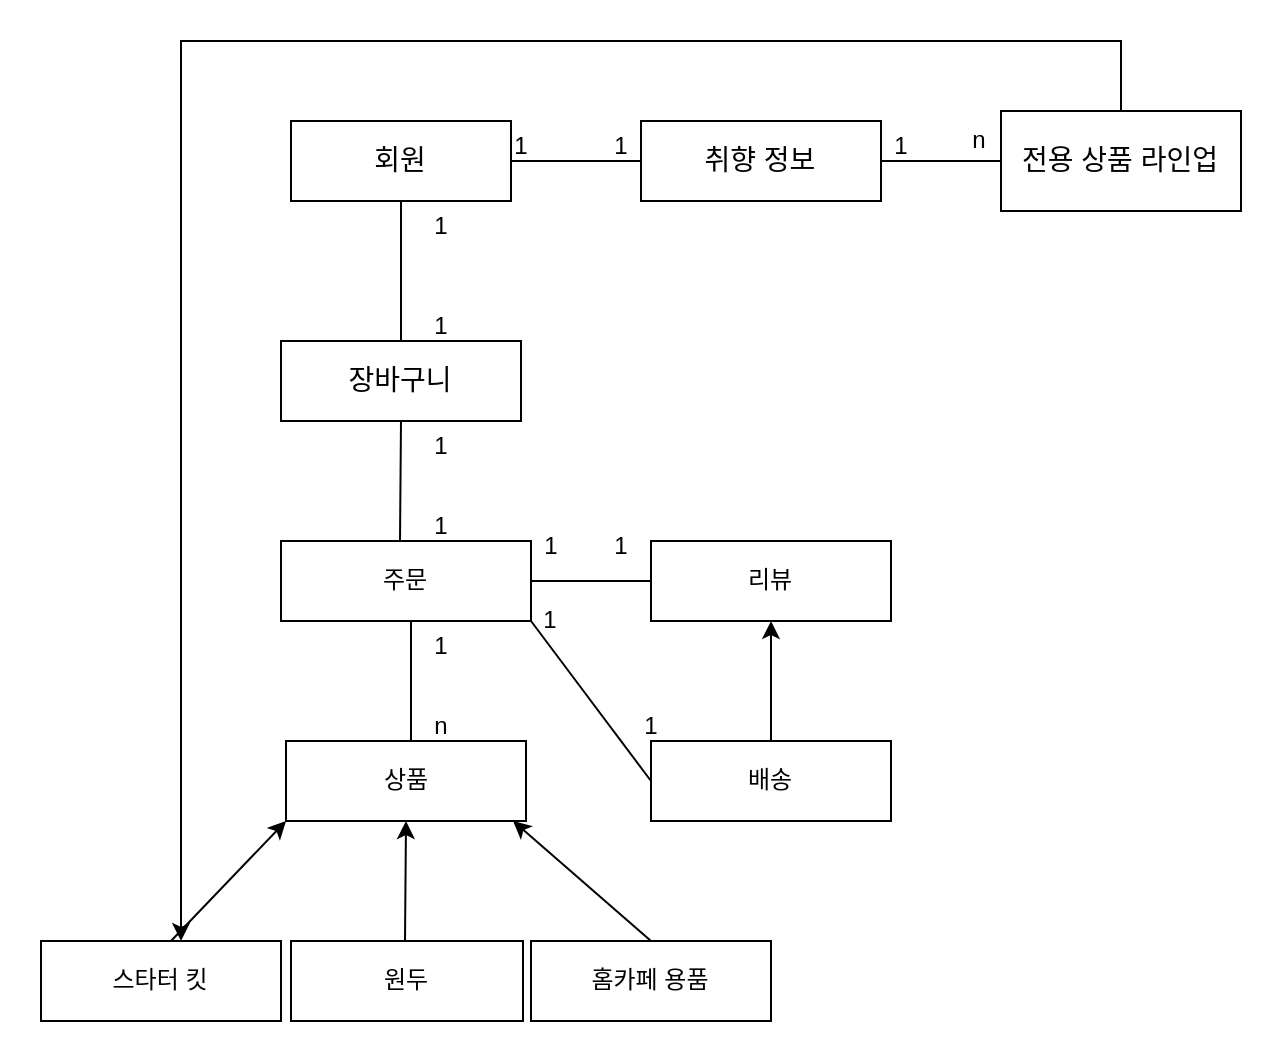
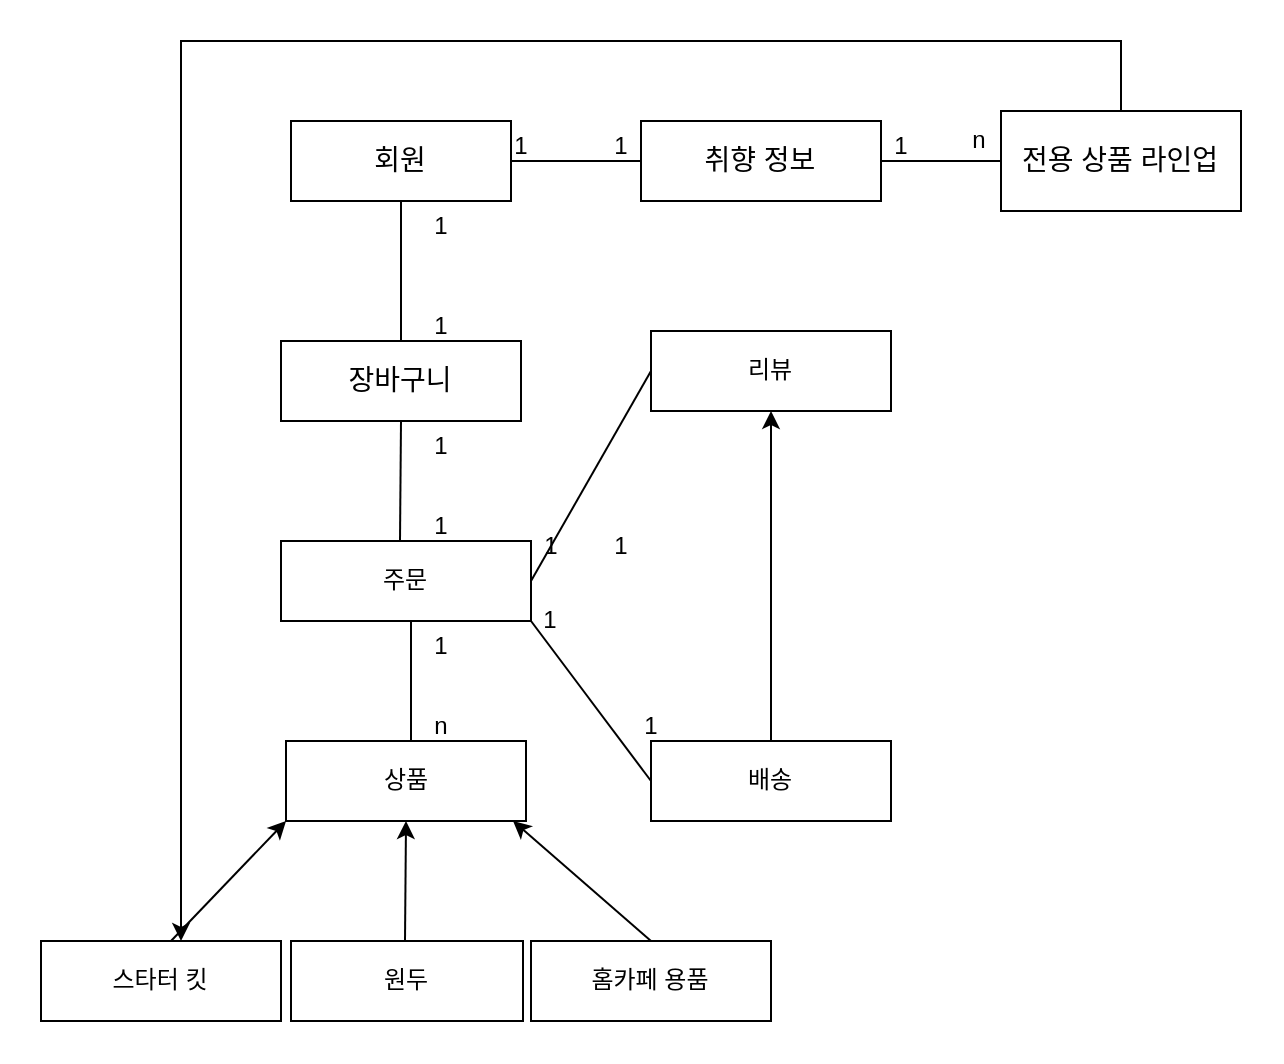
node "리뷰": moved (771, 581) -> (771, 371)
